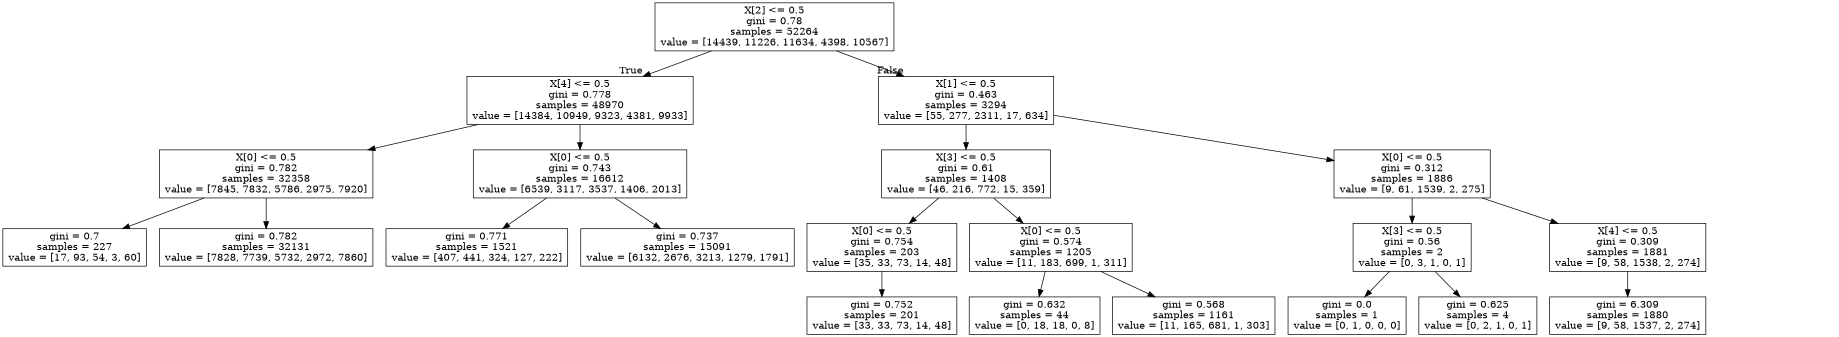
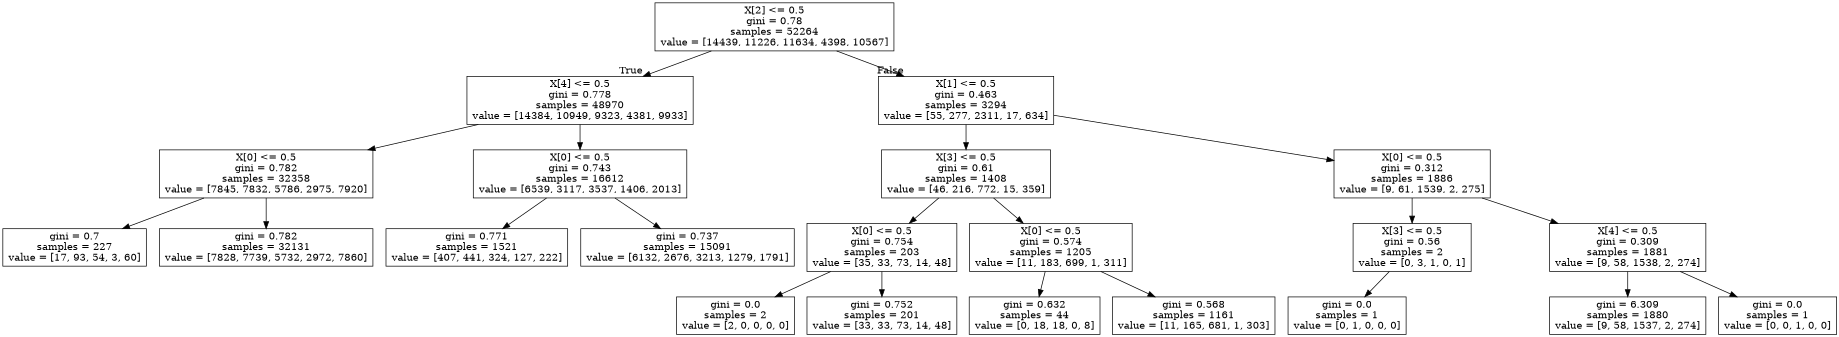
node "gini = 0.0 samples = 2 value = [2, 0, 0, 0, 0]": added
node "gini = 0.625 samples = 4 value = [0, 2, 1, 0, 1]": removed
node "gini = 0.0 samples = 1 value = [0, 0, 1, 0, 0]": added
